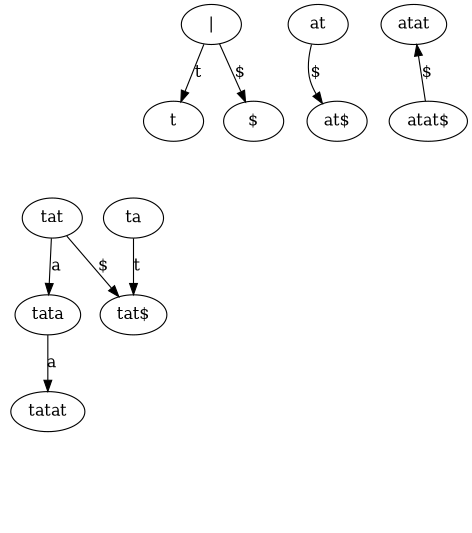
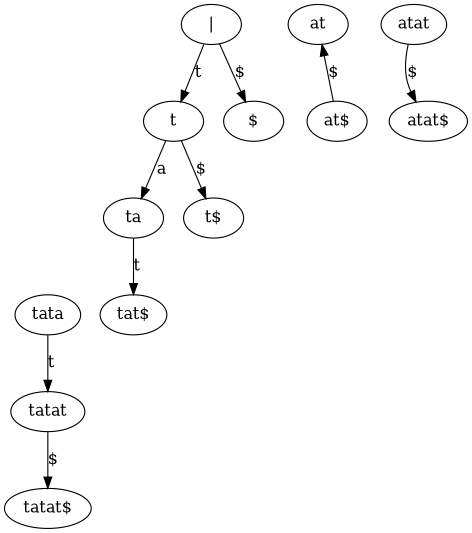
edge "at" -> "at$": reversed
edge "atat$" -> "atat": reversed
edge "t" -> "ta": added, label "a"
node "tat": removed
node "t$": added
edge "tata" -> "tatat": label "a" -> "t"
node "tatat$": added
